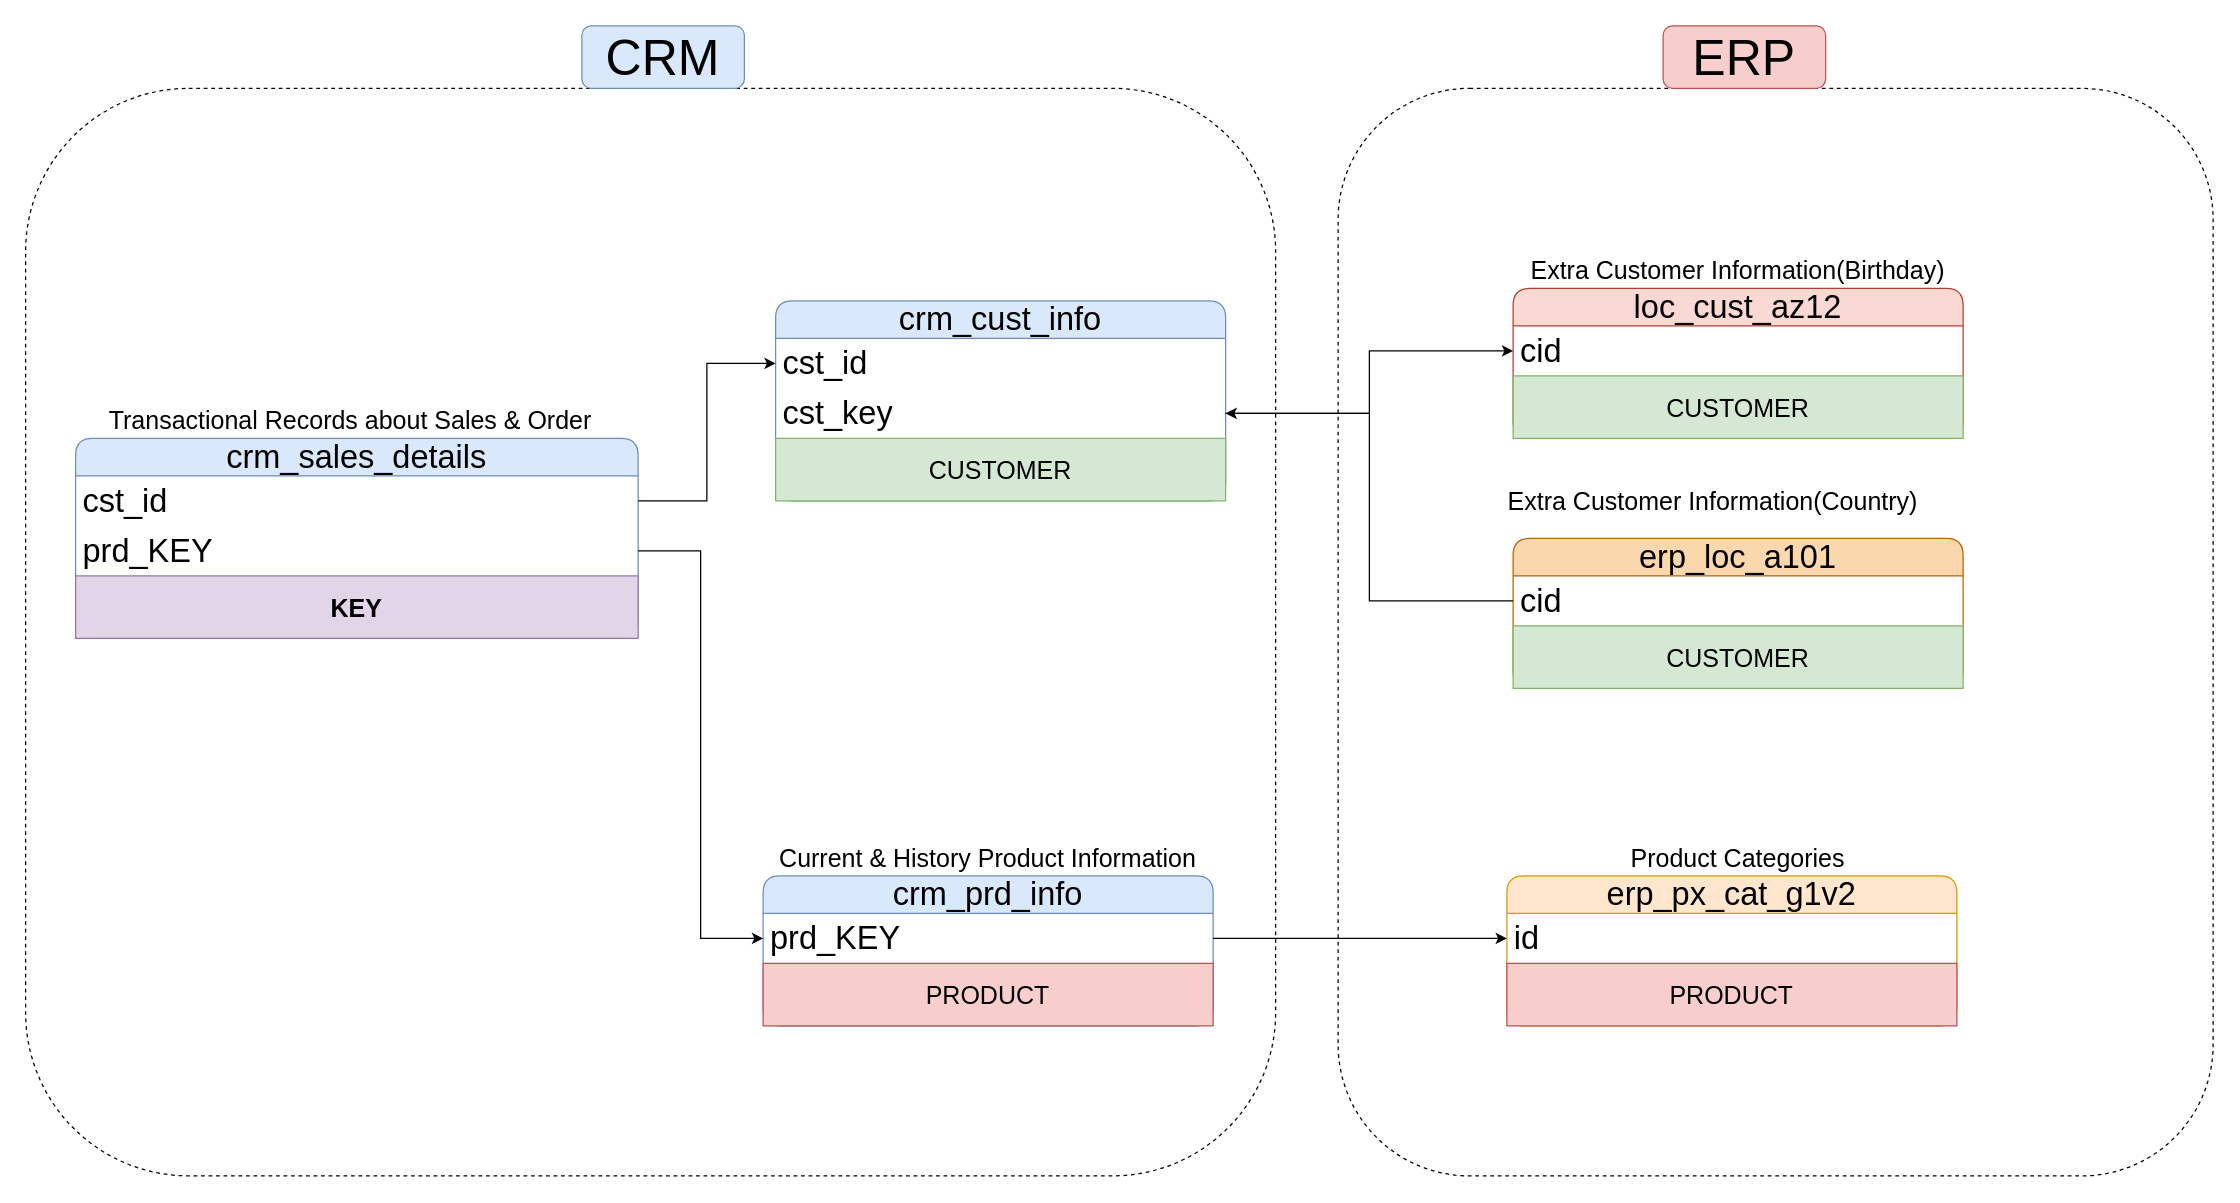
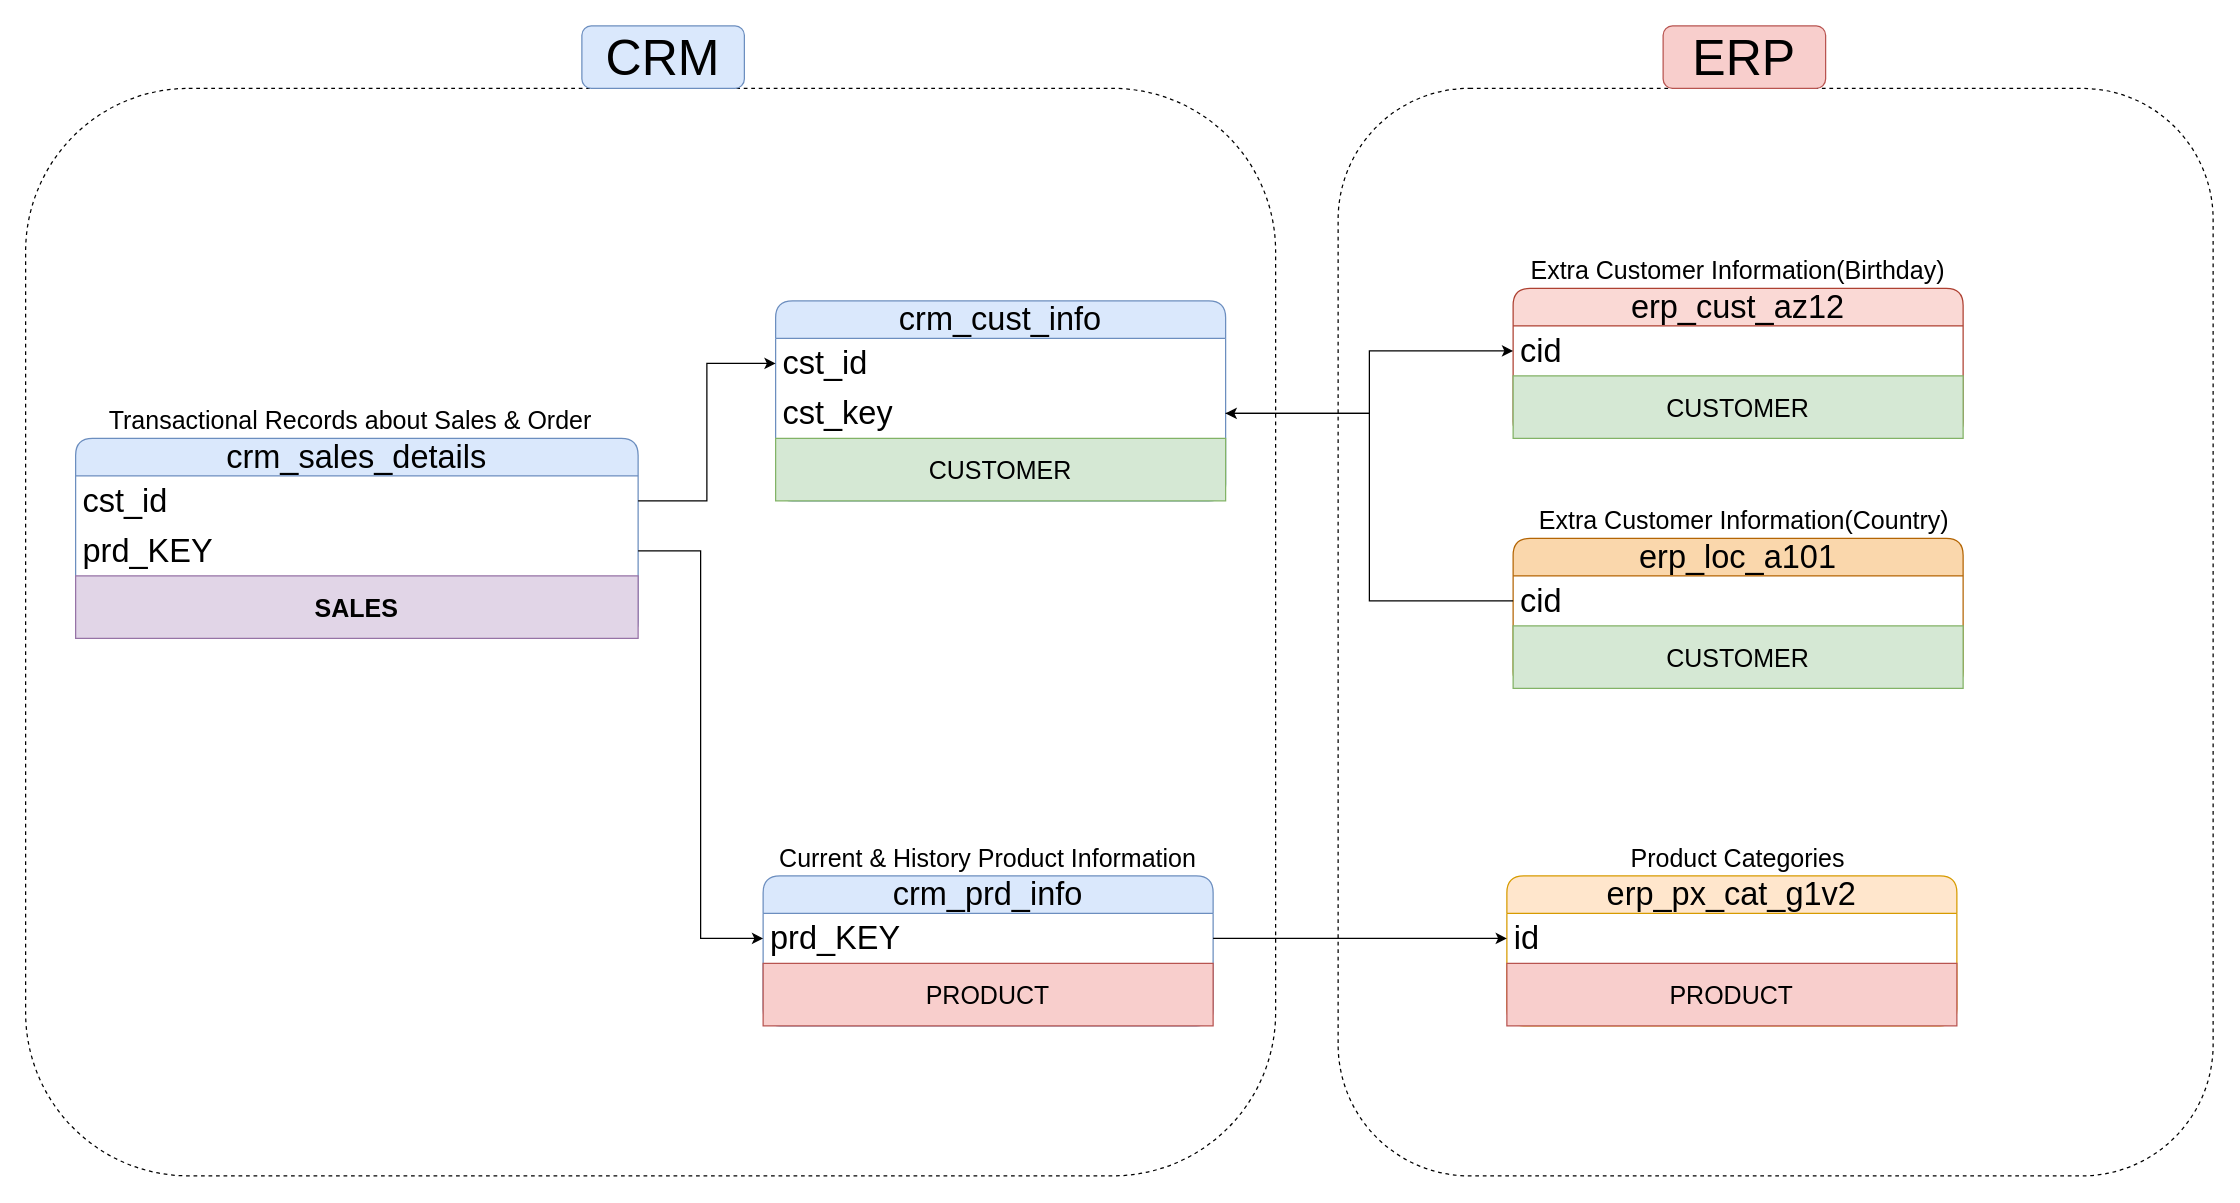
node "loc_cust_az12": label "loc_cust_az12" -> "erp_cust_az12"
node "Extra Customer Information(Country)": moved (1713, 501) -> (1744, 519)
node "KEY": label "KEY" -> "SALES"
